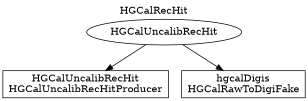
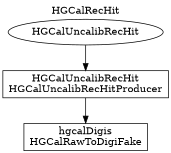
edge "HGCalUncalibRecHit" -> "hgcalDigis HGCalRawToDigiFake": now "HGCalUncalibRecHit HGCalUncalibRecHitProducer" -> "hgcalDigis HGCalRawToDigiFake"
